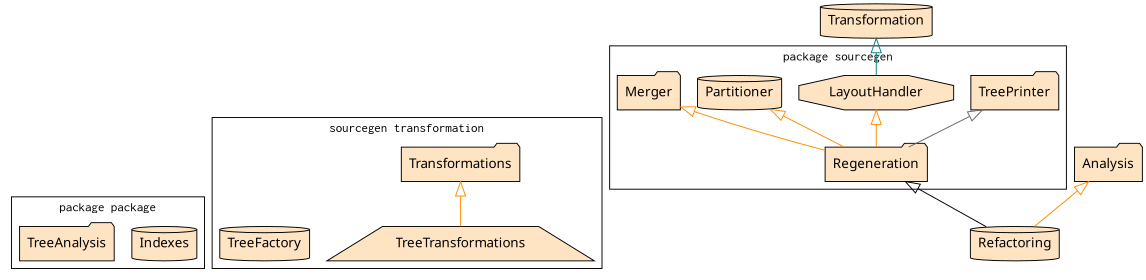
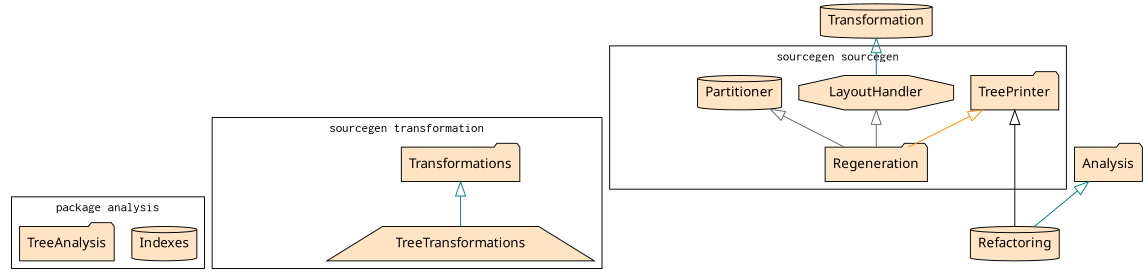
cluster "package sourcegen": label "package sourcegen" -> "sourcegen sourcegen"
node "Merger": removed
edge "Regeneration" -> "Partitioner": color darkorange -> gray40
edge "Regeneration" -> "TreePrinter": color gray40 -> darkorange
edge "Regeneration" -> "LayoutHandler": color darkorange -> gray40
cluster "package package": label "package package" -> "package analysis"
edge "Refactoring" -> "Regeneration": now "Refactoring" -> "TreePrinter"
edge "Refactoring" -> "Analysis": color darkorange -> teal
edge "TreeTransformations" -> "Transformations": color darkorange -> teal
node "TreeFactory": removed
